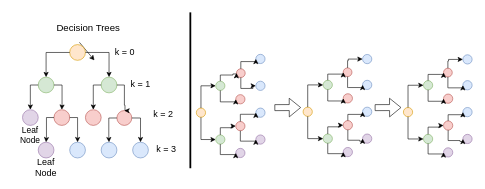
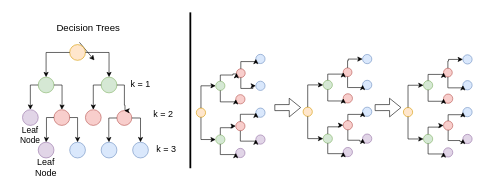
node "k = 0": removed
